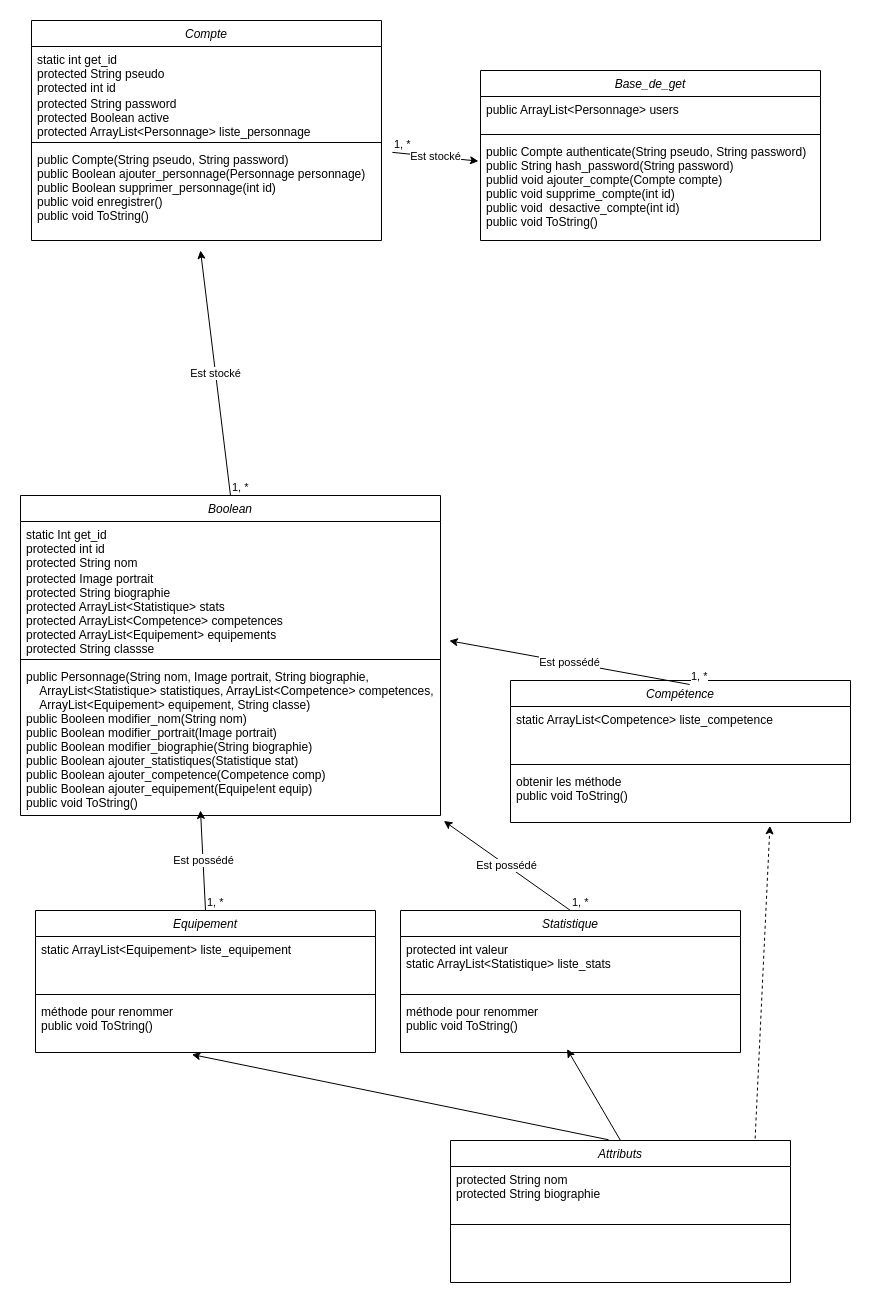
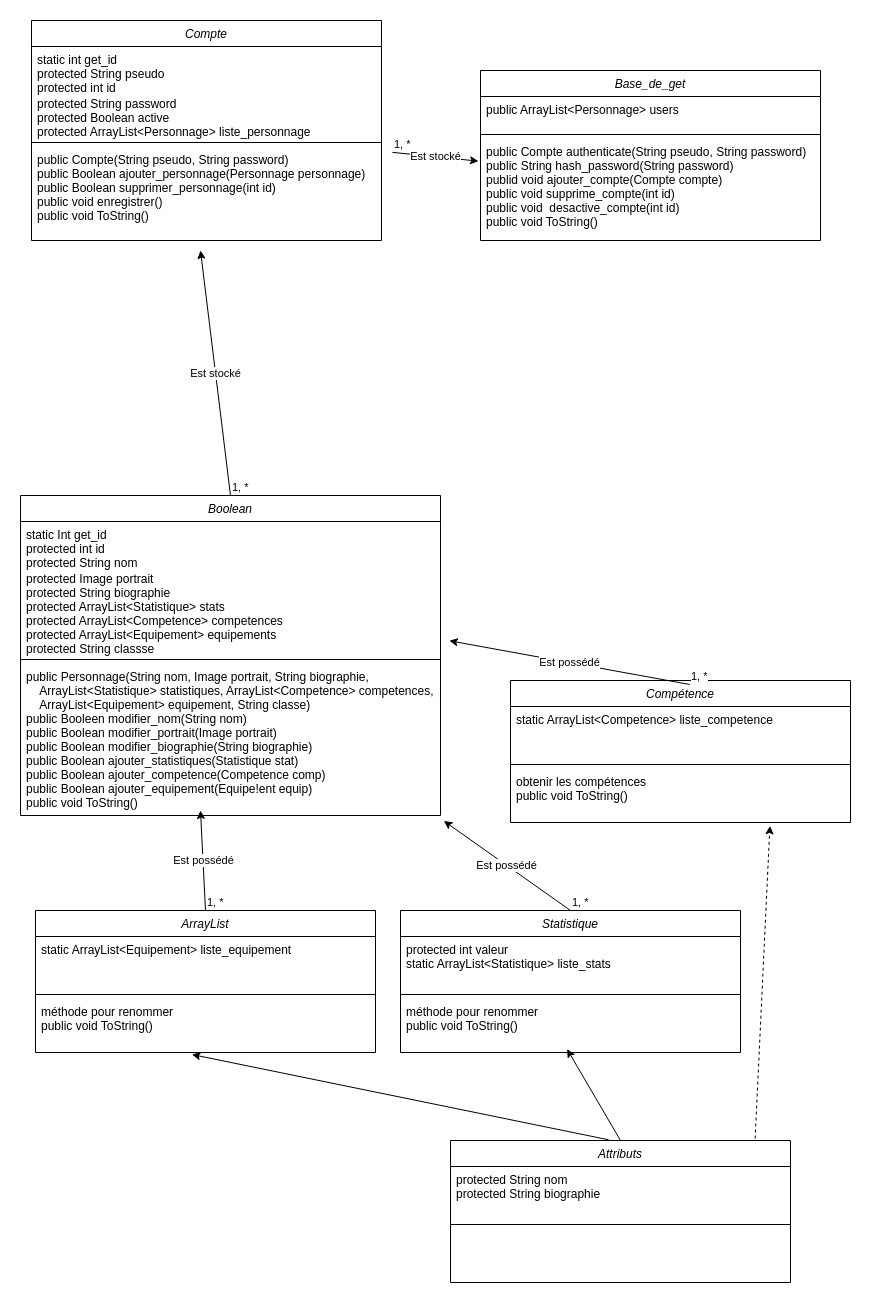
node "obtenir les méthode public void ToString()": label "obtenir les méthode public void ToString()" -> "obtenir les compétences public void ToString()"
node "Equipement": label "Equipement" -> "ArrayList"
